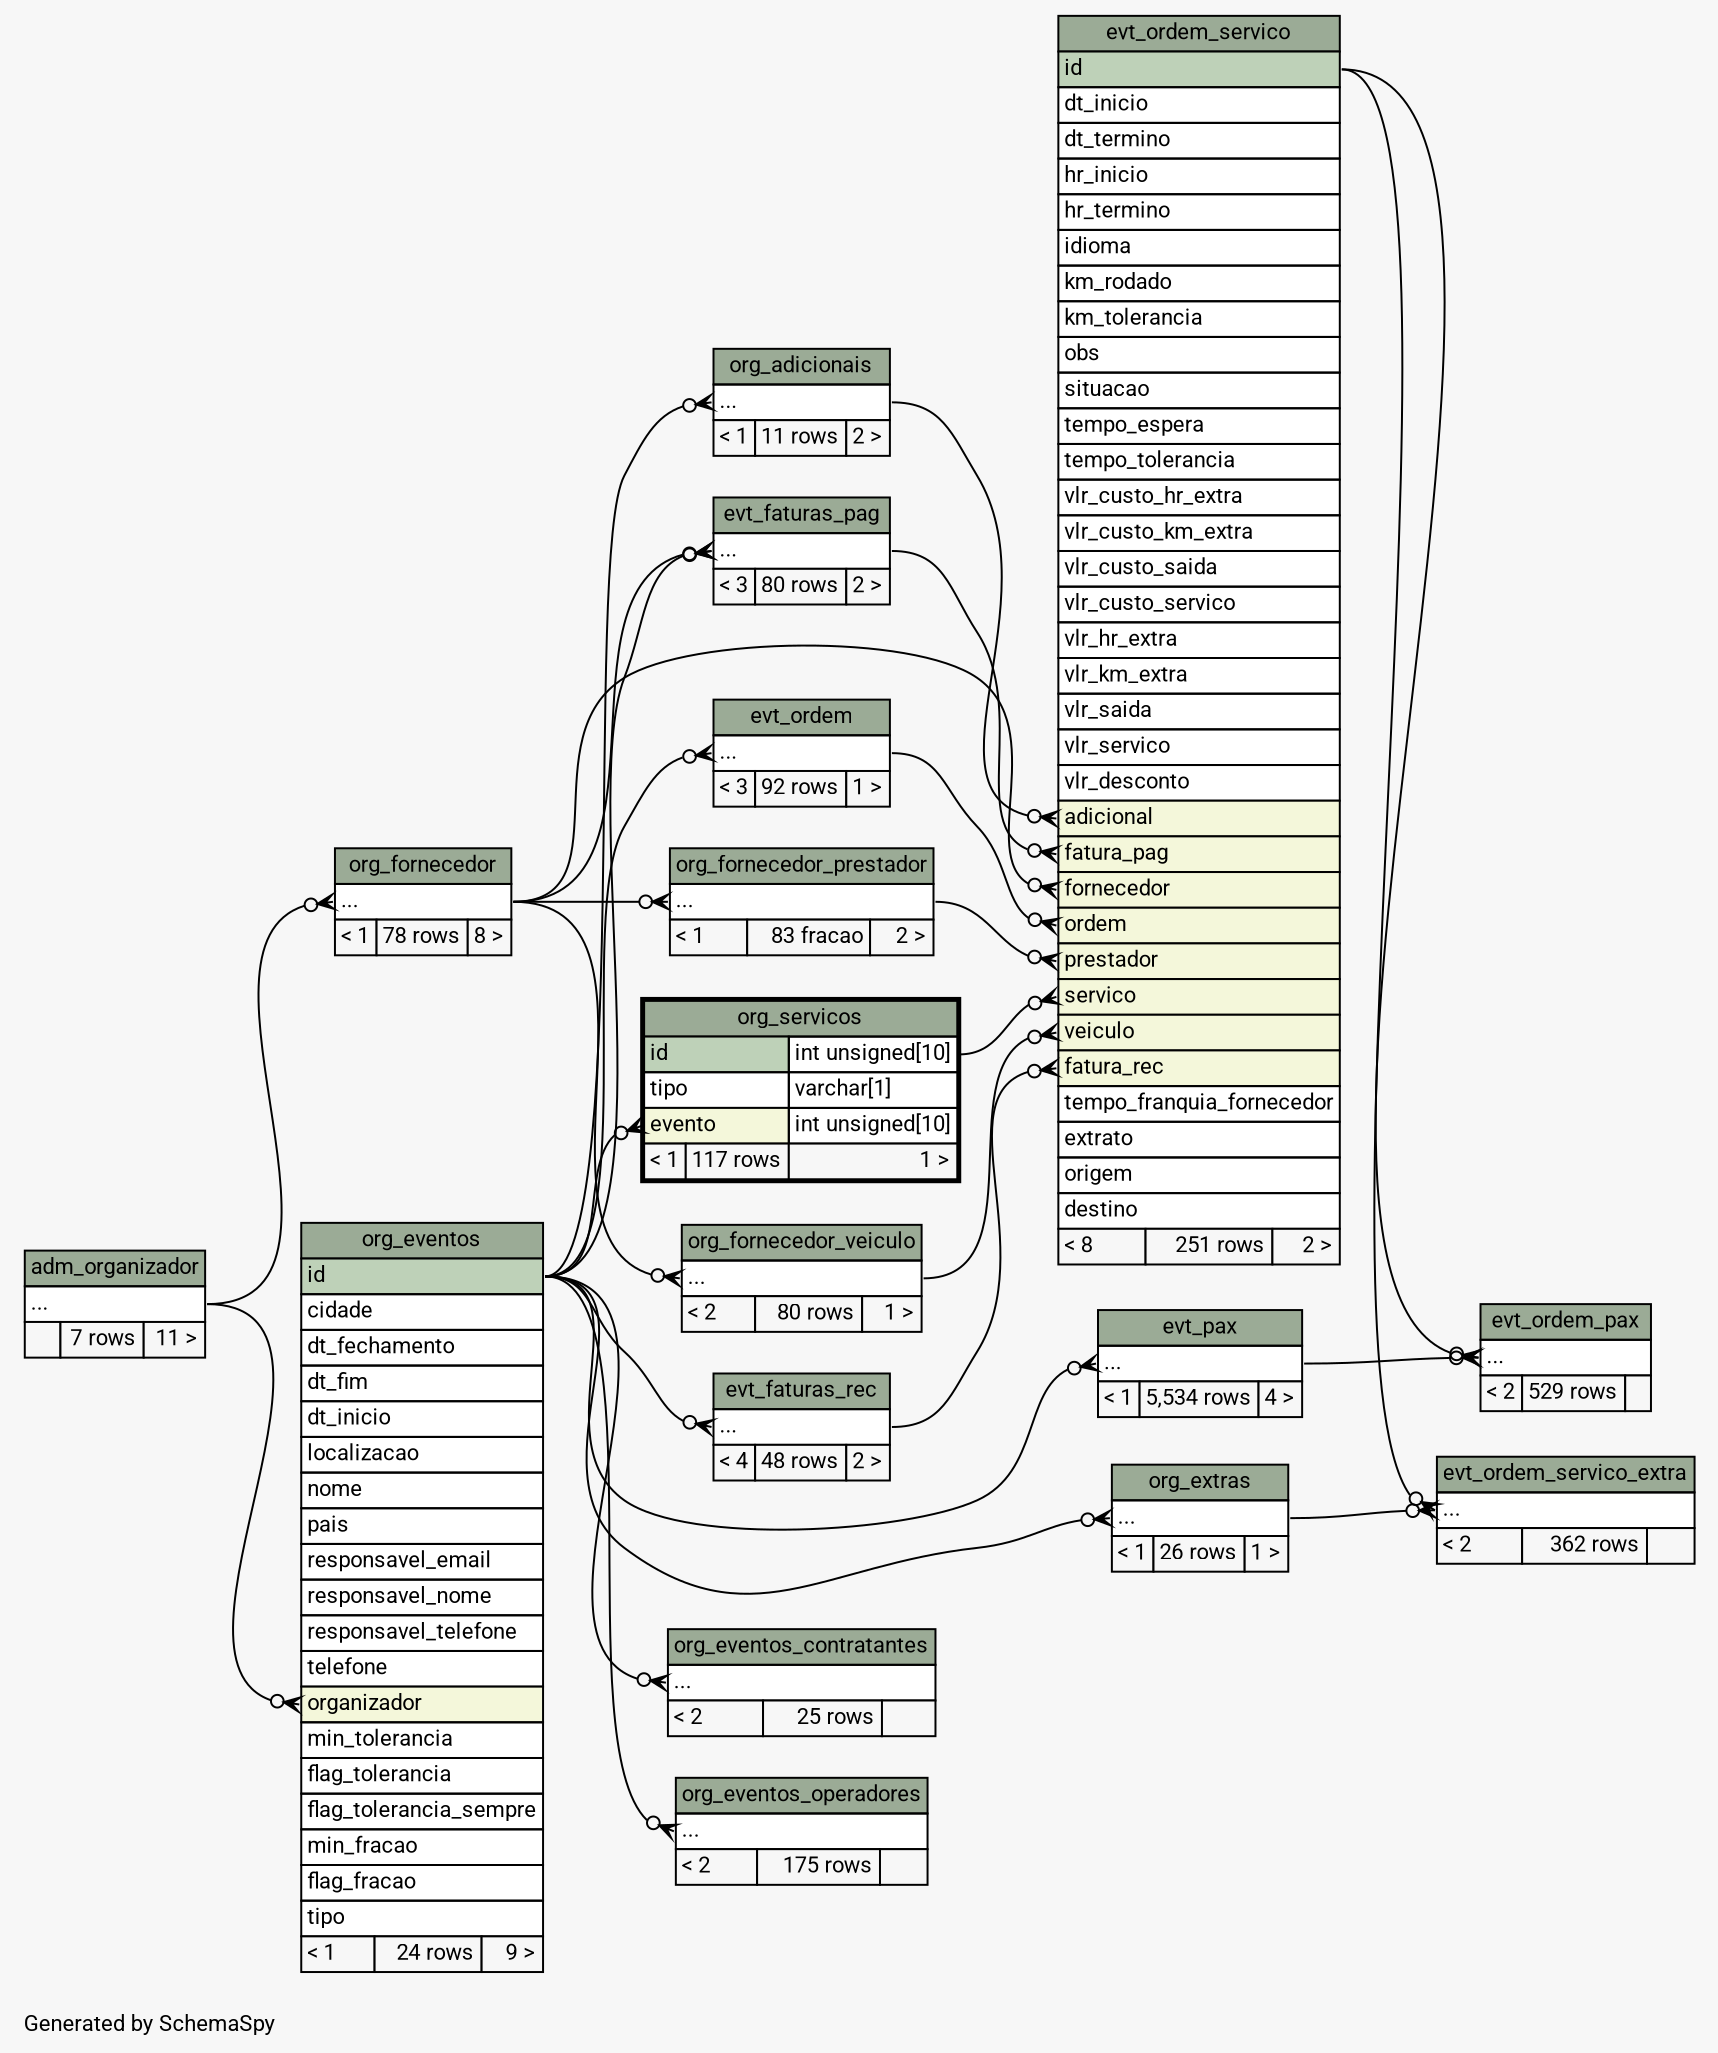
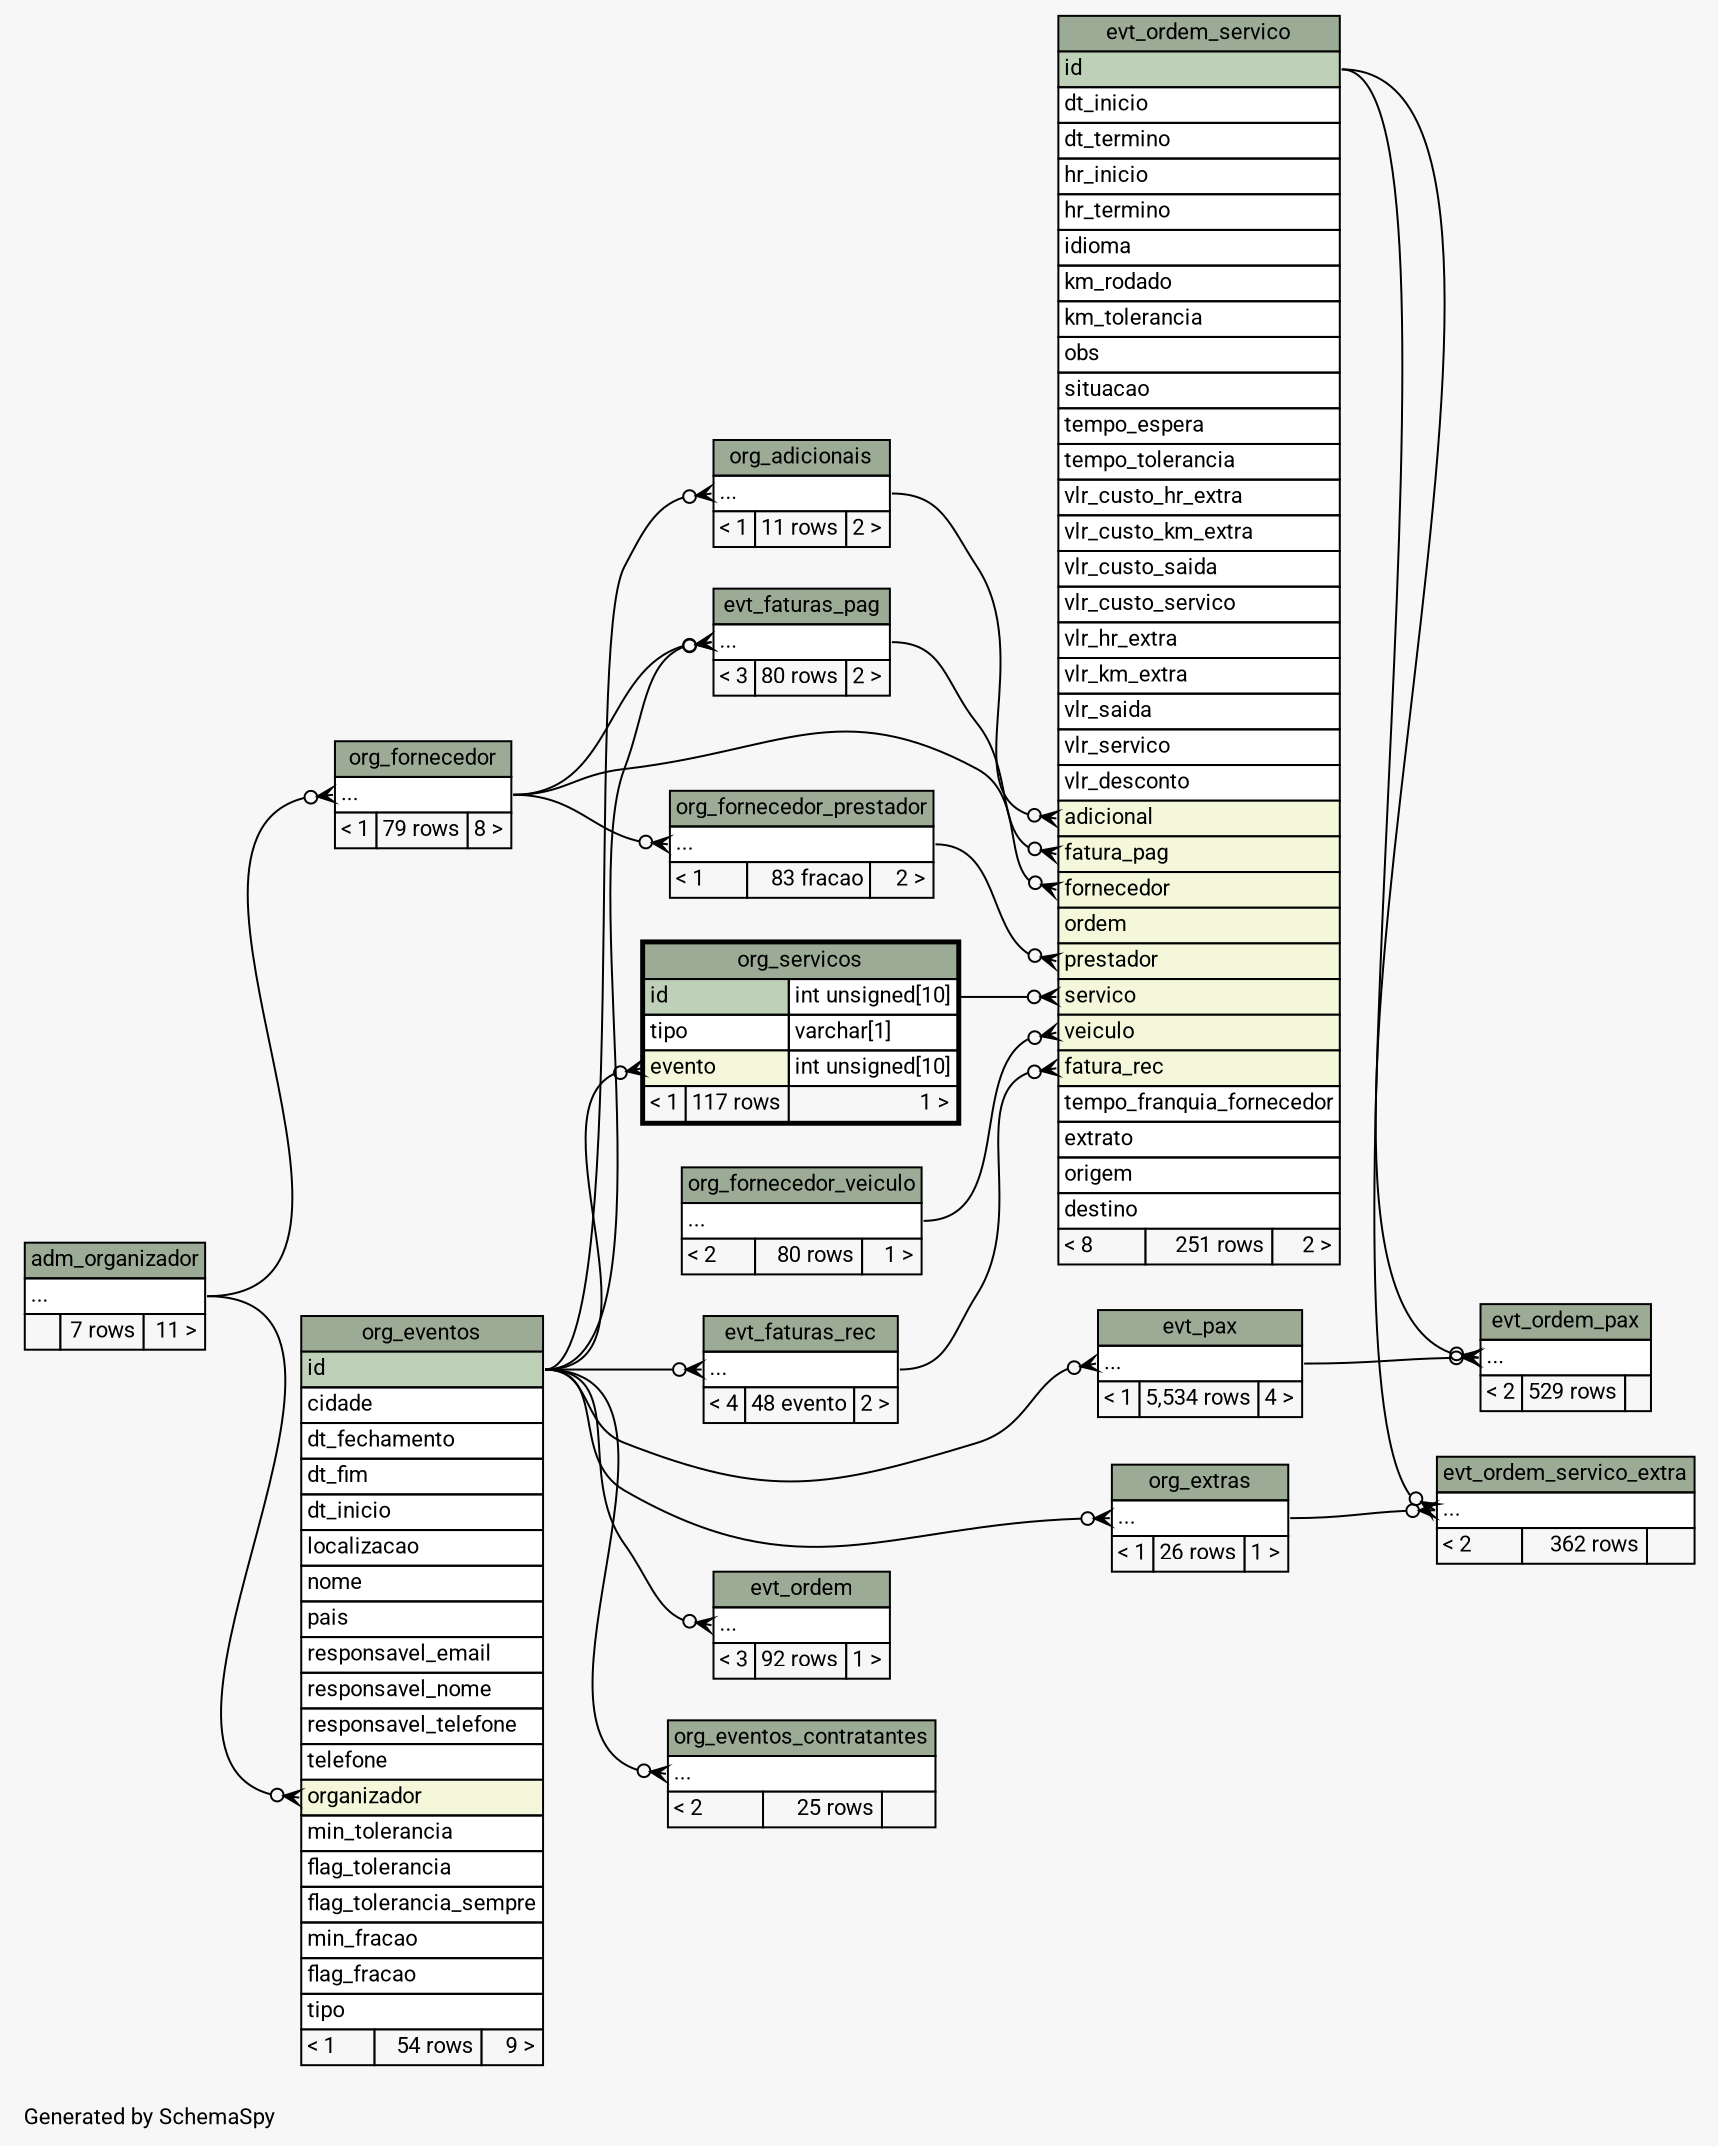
edge "evt_ordem" -> "evt_ordem_servico": removed
node "org_fornecedor": text "78 rows" -> "79 rows"
edge "org_fornecedor" -> "org_fornecedor_veiculo": removed
node "evt_faturas_rec": text "48 rows" -> "48 evento"
node "org_eventos_operadores": removed
node "org_eventos": text "24 rows" -> "54 rows"
